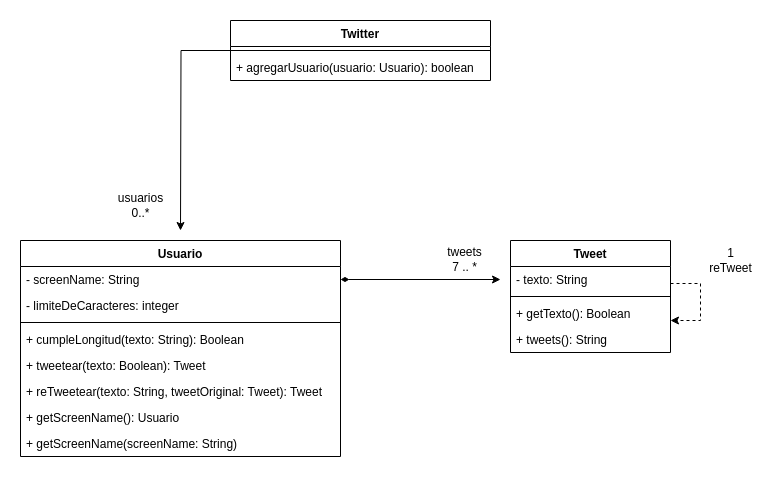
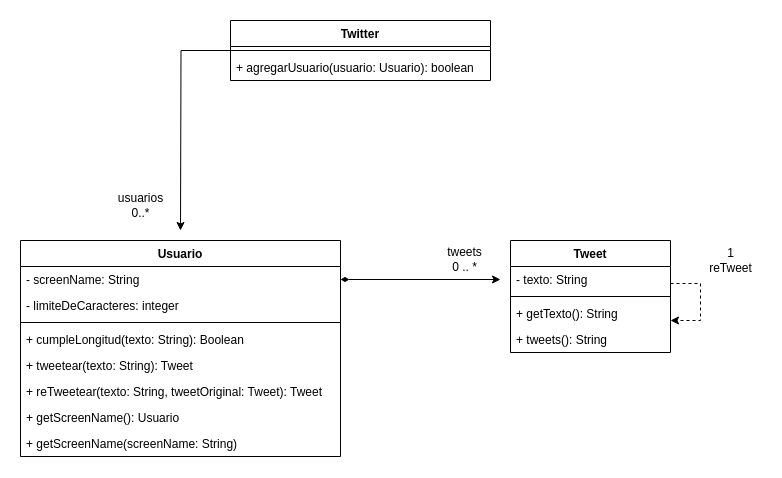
node "tweets 7 .. *": label "tweets 7 .. *" -> "tweets 0 .. *"
node "+ getTexto(): Boolean": label "+ getTexto(): Boolean" -> "+ getTexto(): String"
node "+ tweetear(texto: Boolean): Tweet": label "+ tweetear(texto: Boolean): Tweet" -> "+ tweetear(texto: String): Tweet"
